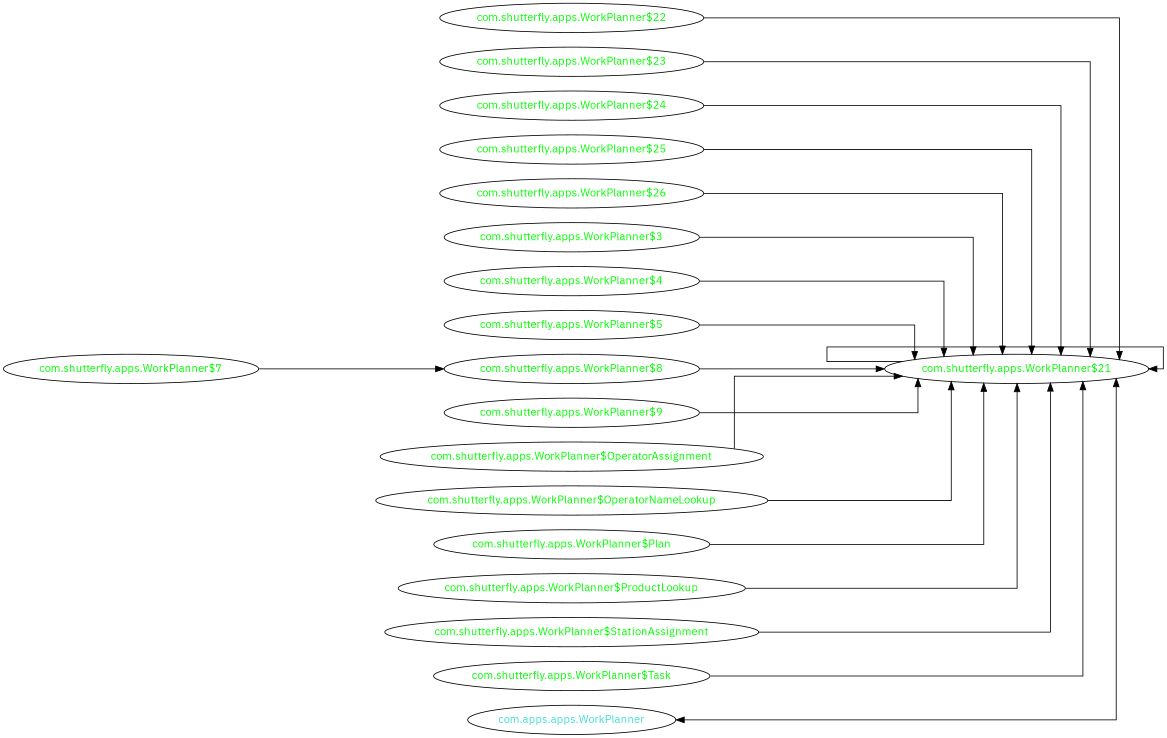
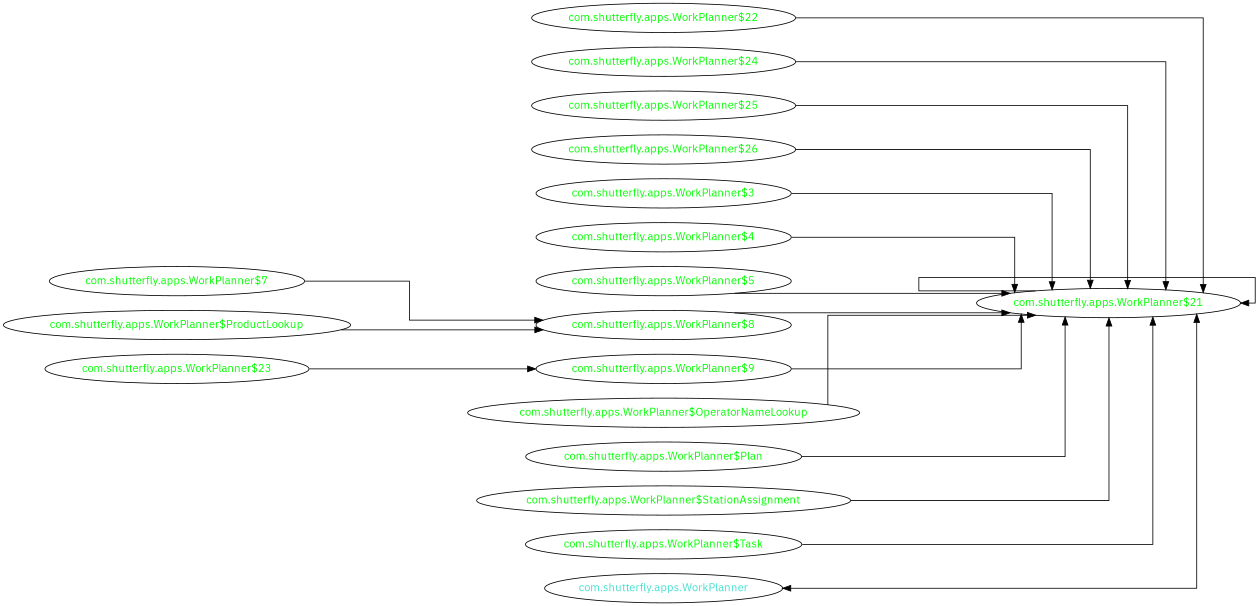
edge "com.shutterfly.apps.WorkPlanner$23" -> "com.shutterfly.apps.WorkPlanner$21": now "com.shutterfly.apps.WorkPlanner$23" -> "com.shutterfly.apps.WorkPlanner$9"
node "com.shutterfly.apps.WorkPlanner$OperatorAssignment": removed
edge "com.shutterfly.apps.WorkPlanner$ProductLookup" -> "com.shutterfly.apps.WorkPlanner$21": now "com.shutterfly.apps.WorkPlanner$ProductLookup" -> "com.shutterfly.apps.WorkPlanner$8"
node "com.apps.apps.WorkPlanner": label "com.apps.apps.WorkPlanner" -> "com.shutterfly.apps.WorkPlanner"
